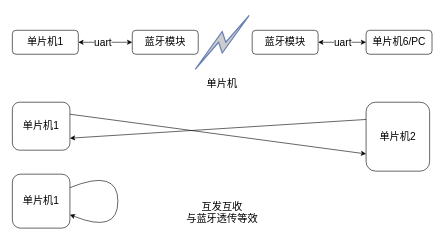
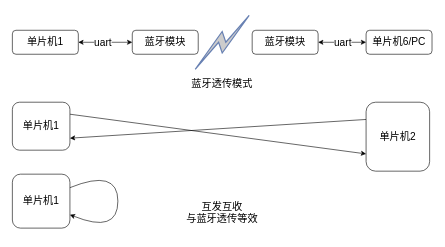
node "单片机": label "单片机" -> "蓝牙透传模式"
